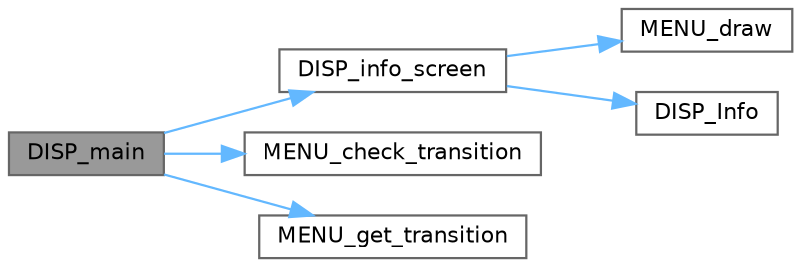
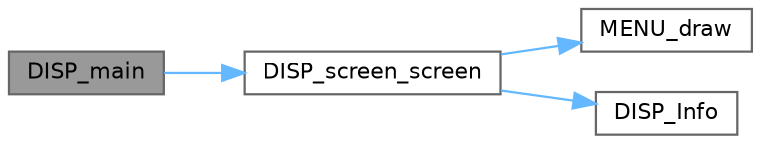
node "DISP_info_screen": label "DISP_info_screen" -> "DISP_screen_screen"
node "MENU_check_transition": removed
node "MENU_get_transition": removed
